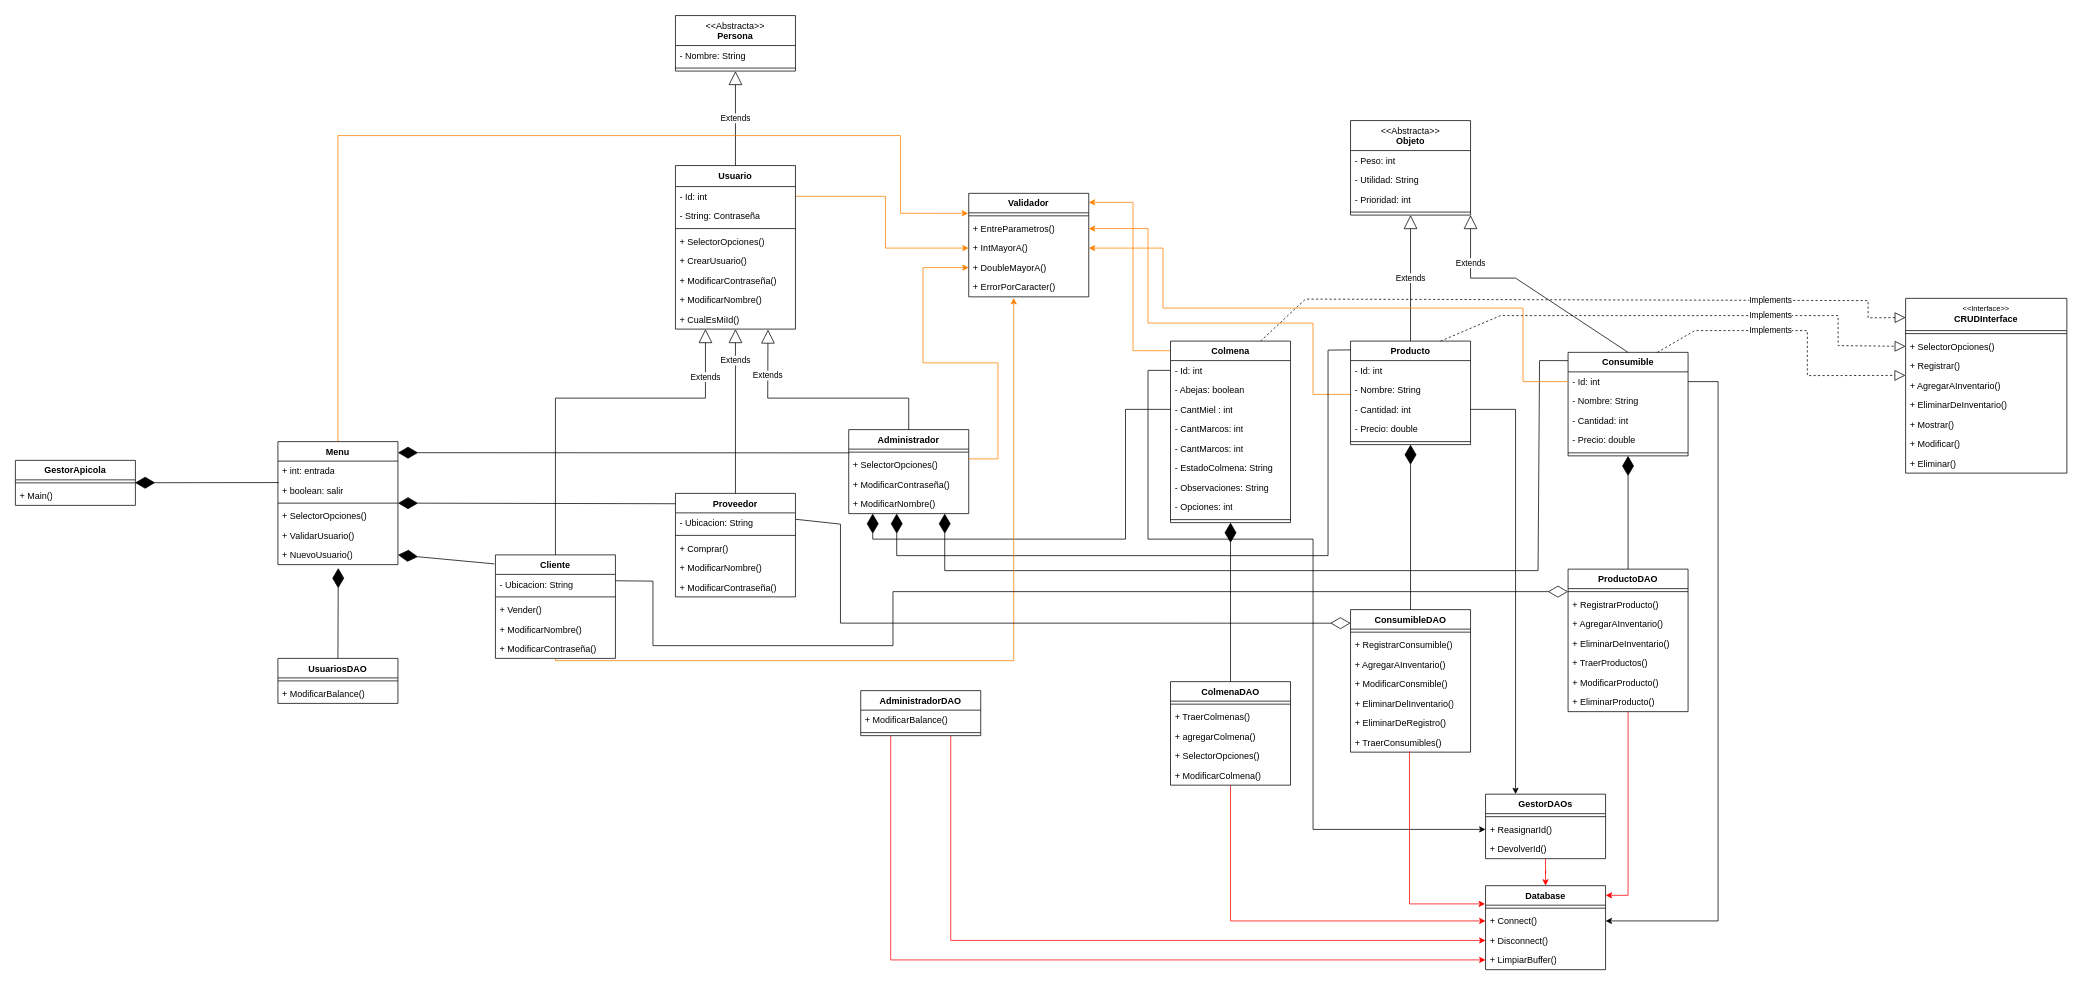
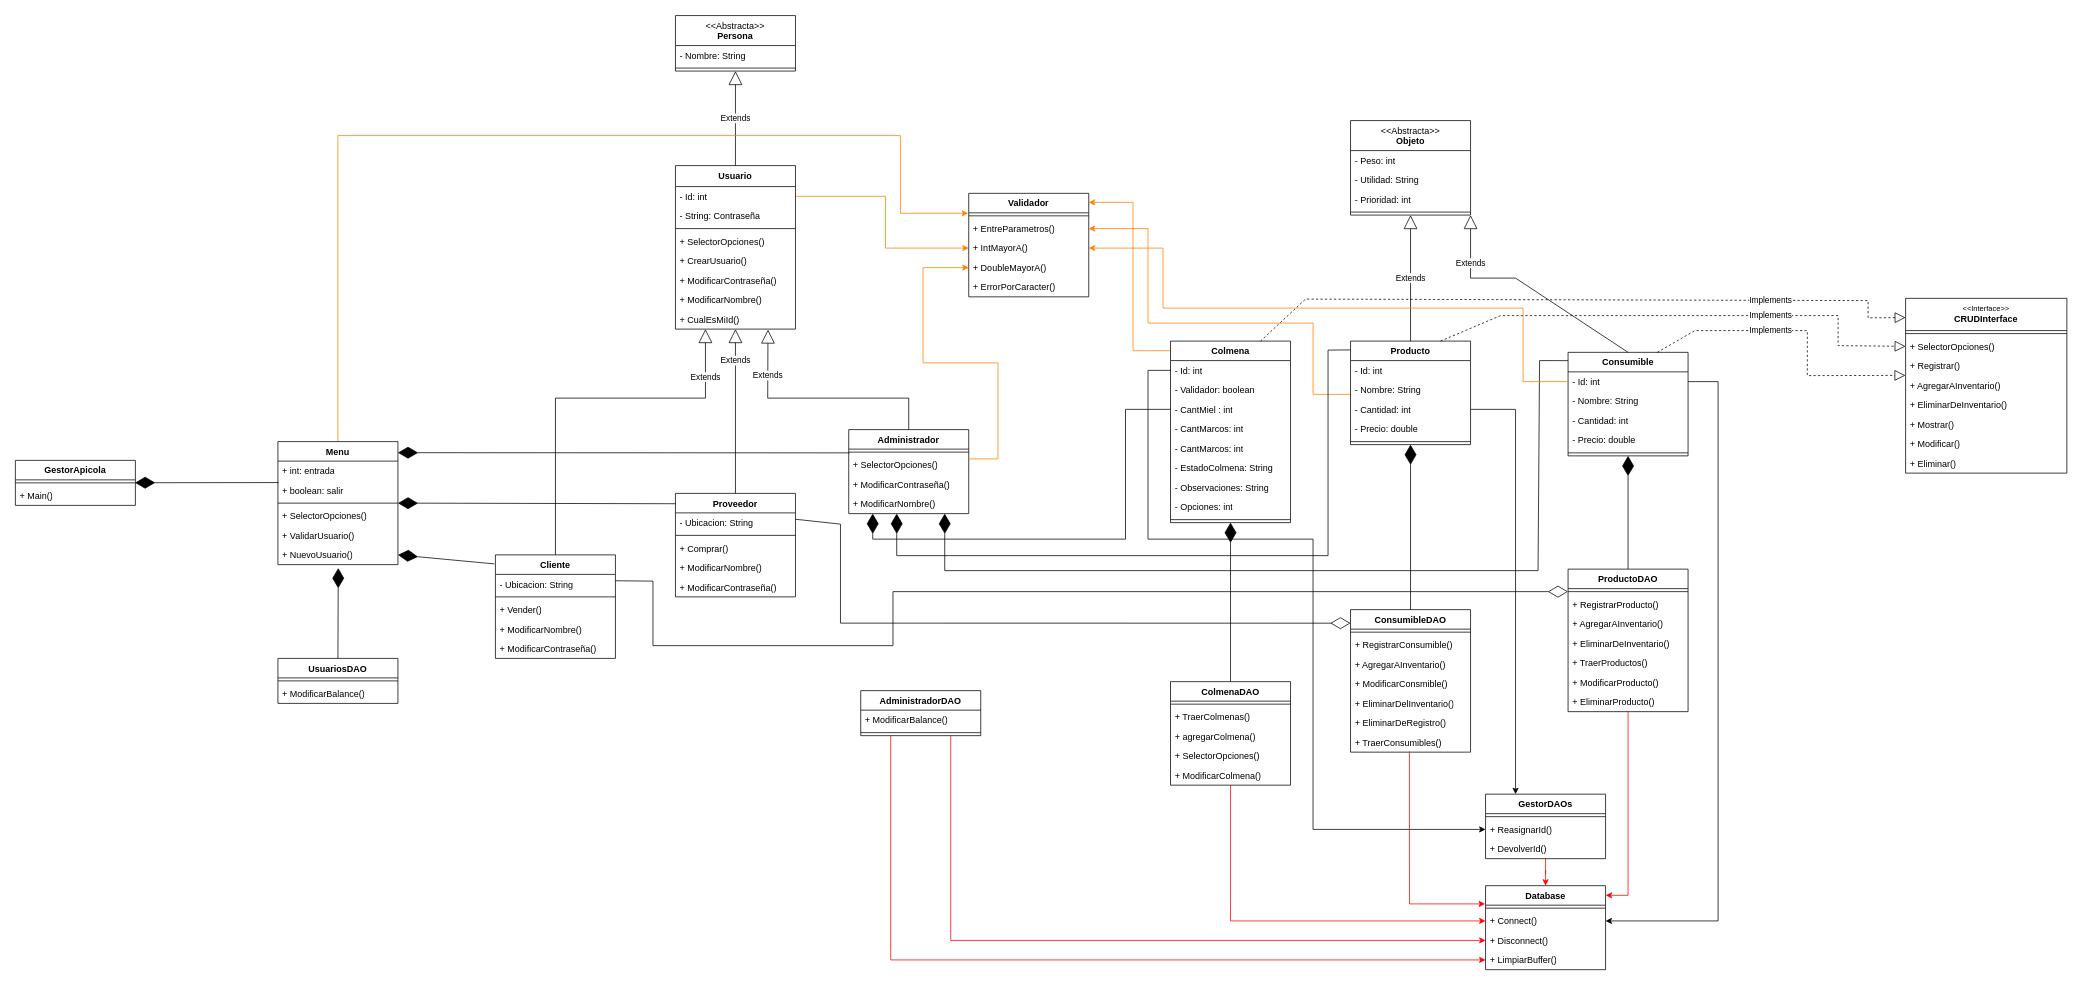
node "- Abejas: boolean": label "- Abejas: boolean" -> "- Validador: boolean"
edge "Cliente" -> "+ ErrorPorCaracter()": removed
